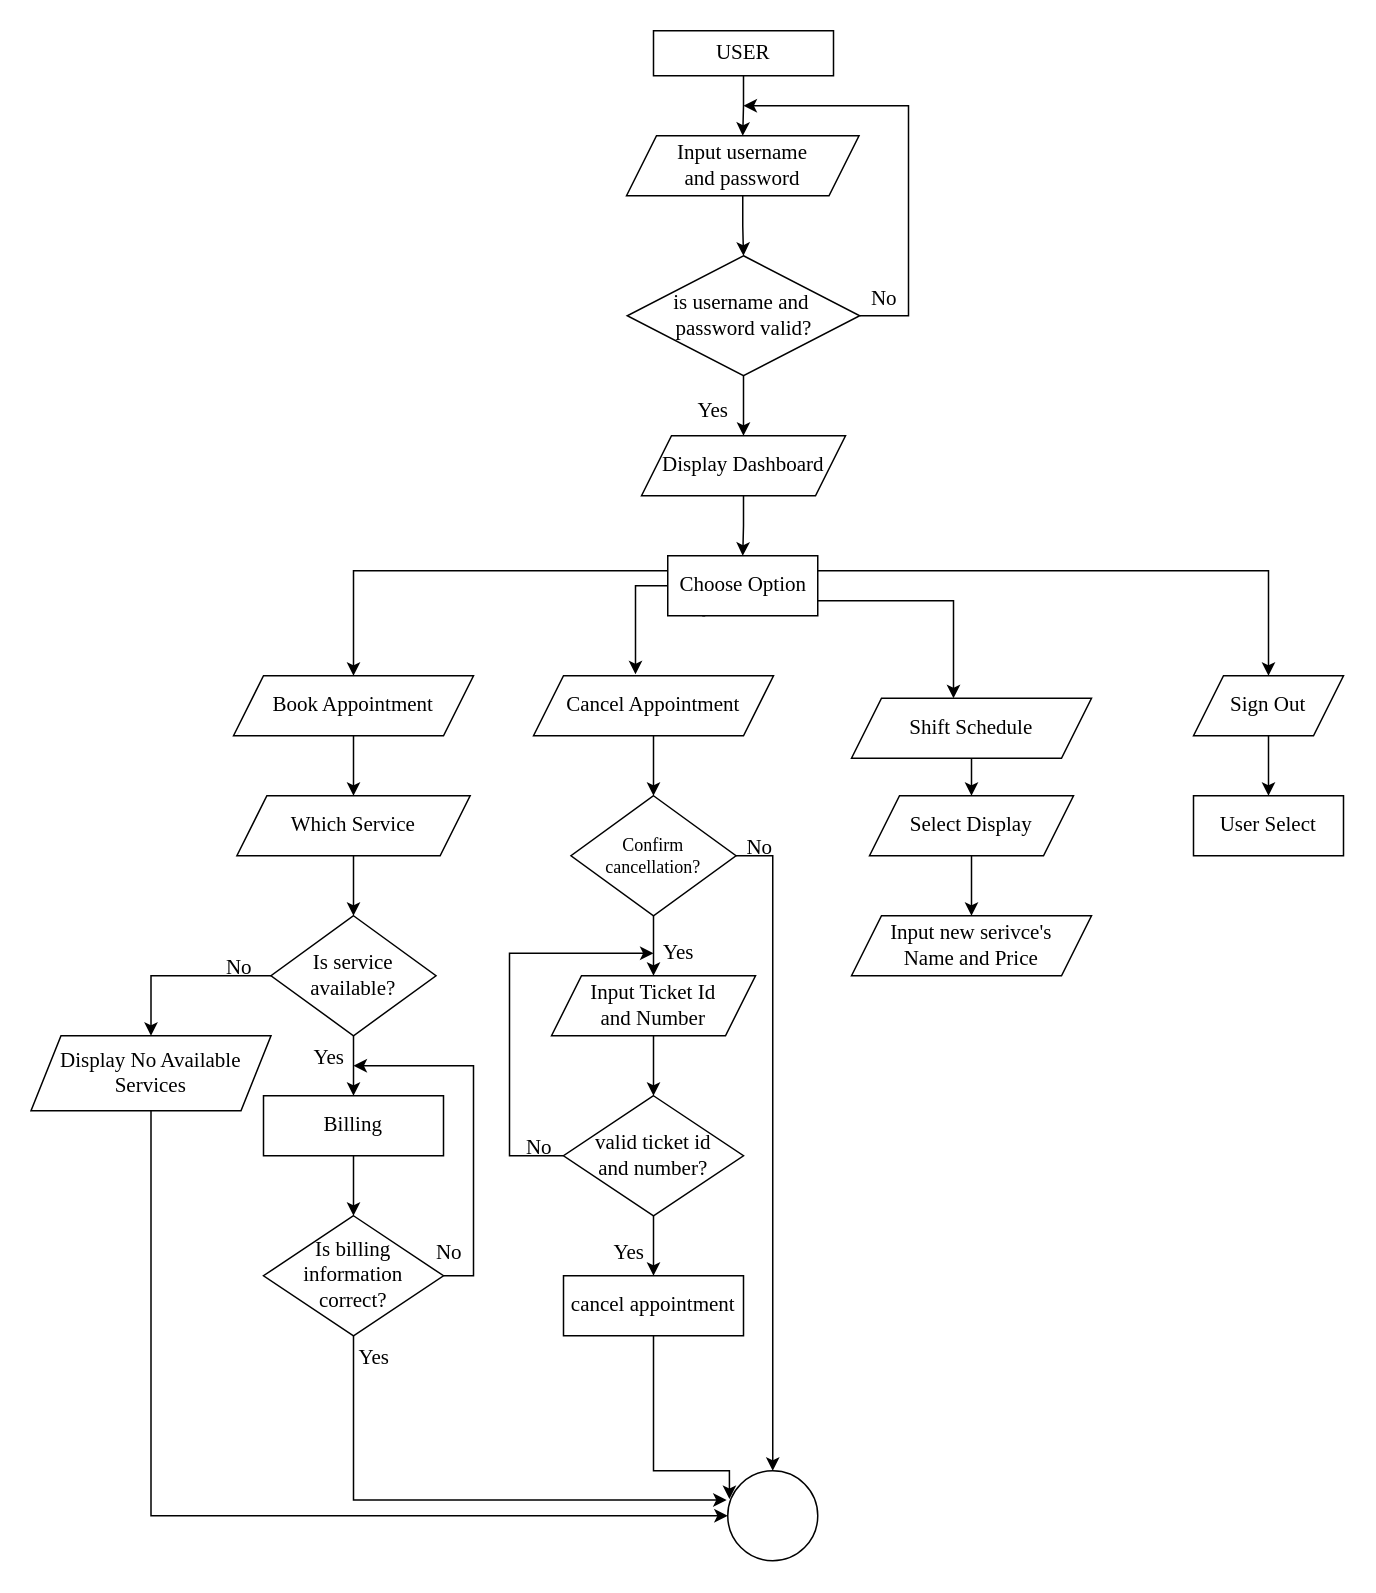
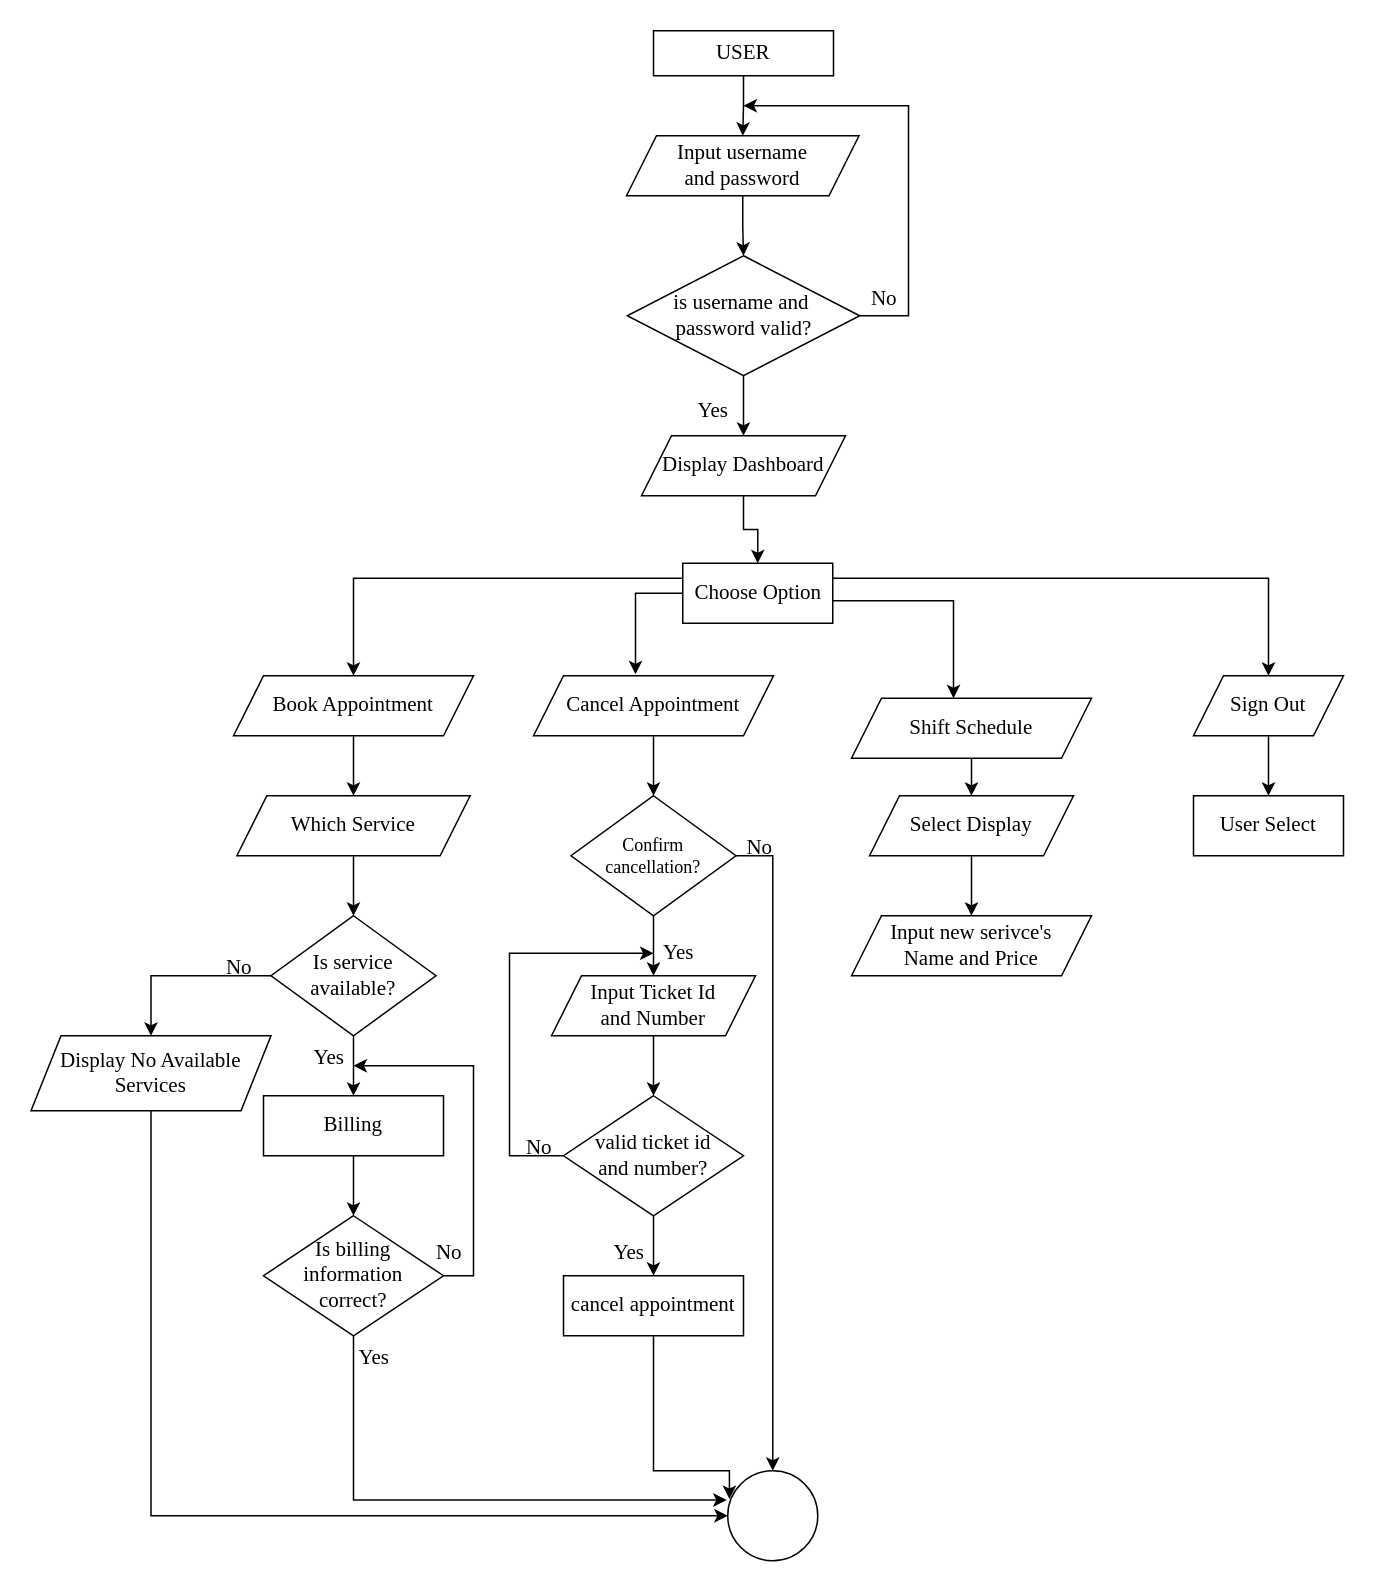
node "Choose Option": moved (743, 586) -> (758, 593)
